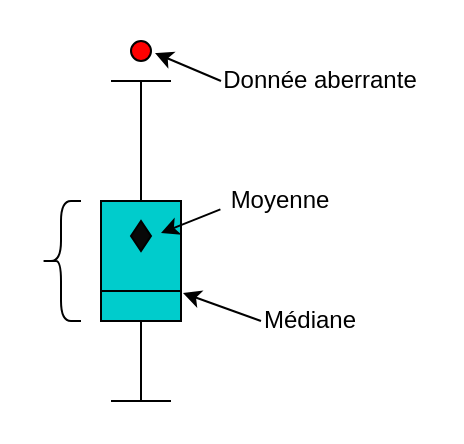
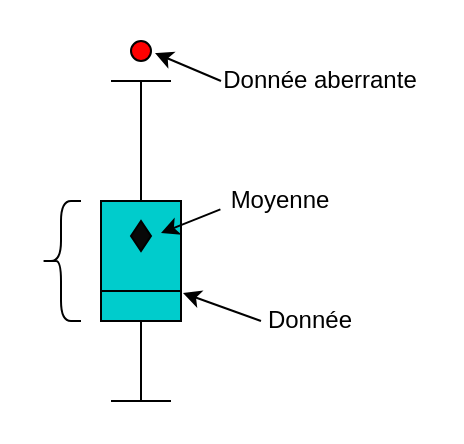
node "Médiane": label "Médiane" -> "Donnée"
